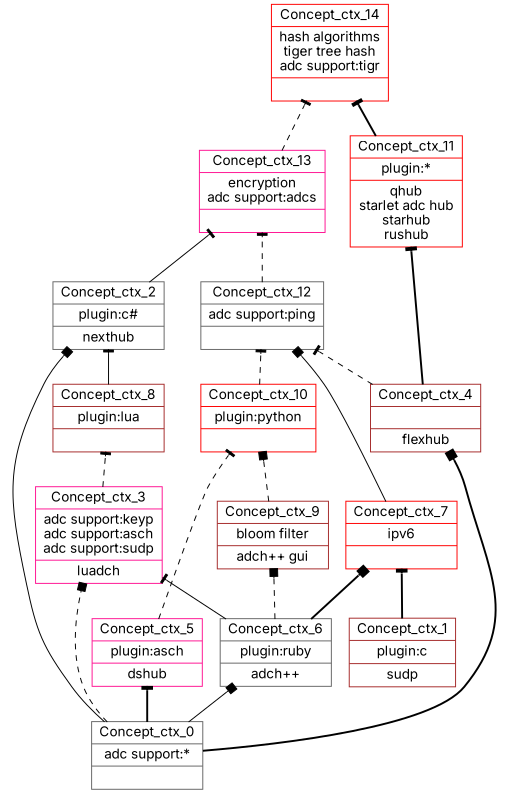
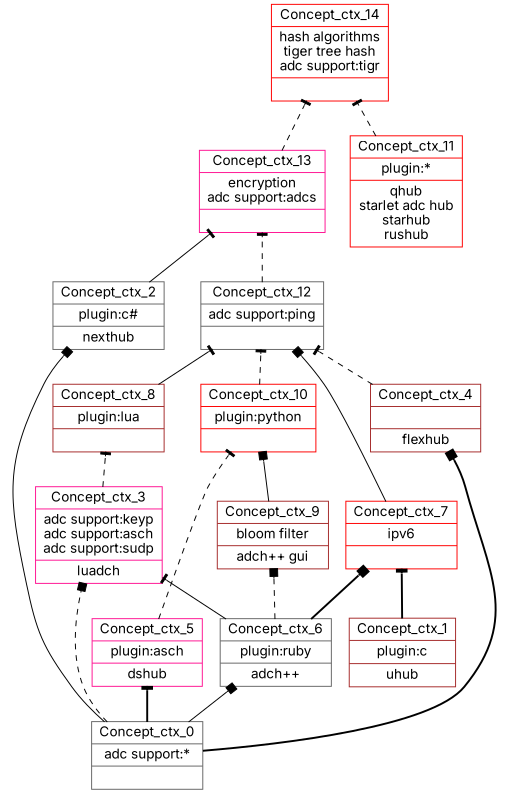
edge "Concept_ctx_11" -> "Concept_ctx_14": style bold -> dashed
edge "Concept_ctx_4" -> "Concept_ctx_11": removed
edge "Concept_ctx_8" -> "Concept_ctx_2": now "Concept_ctx_8" -> "Concept_ctx_12"
edge "Concept_ctx_9" -> "Concept_ctx_10": style dashed -> solid
node "Concept_ctx_1": text "sudp" -> "uhub"
